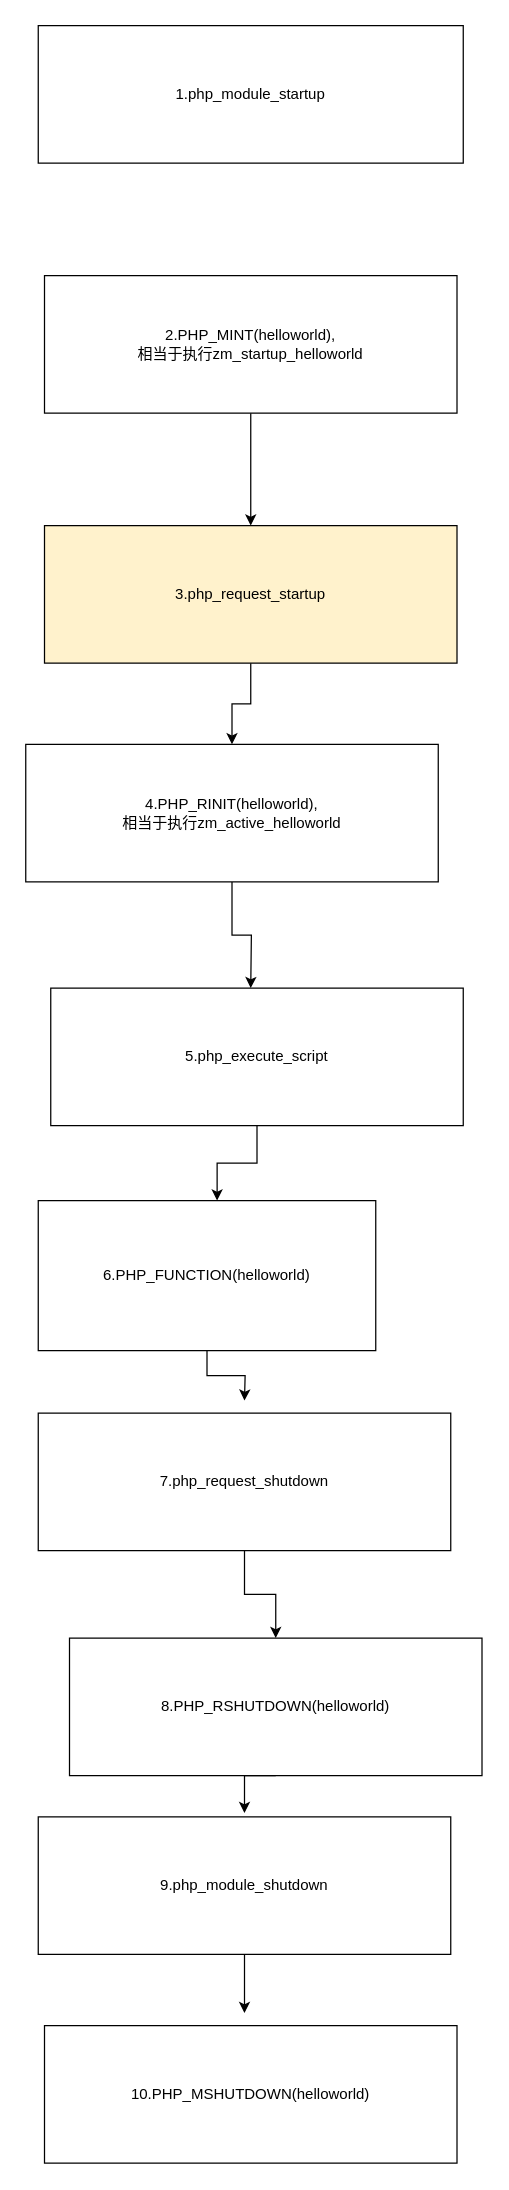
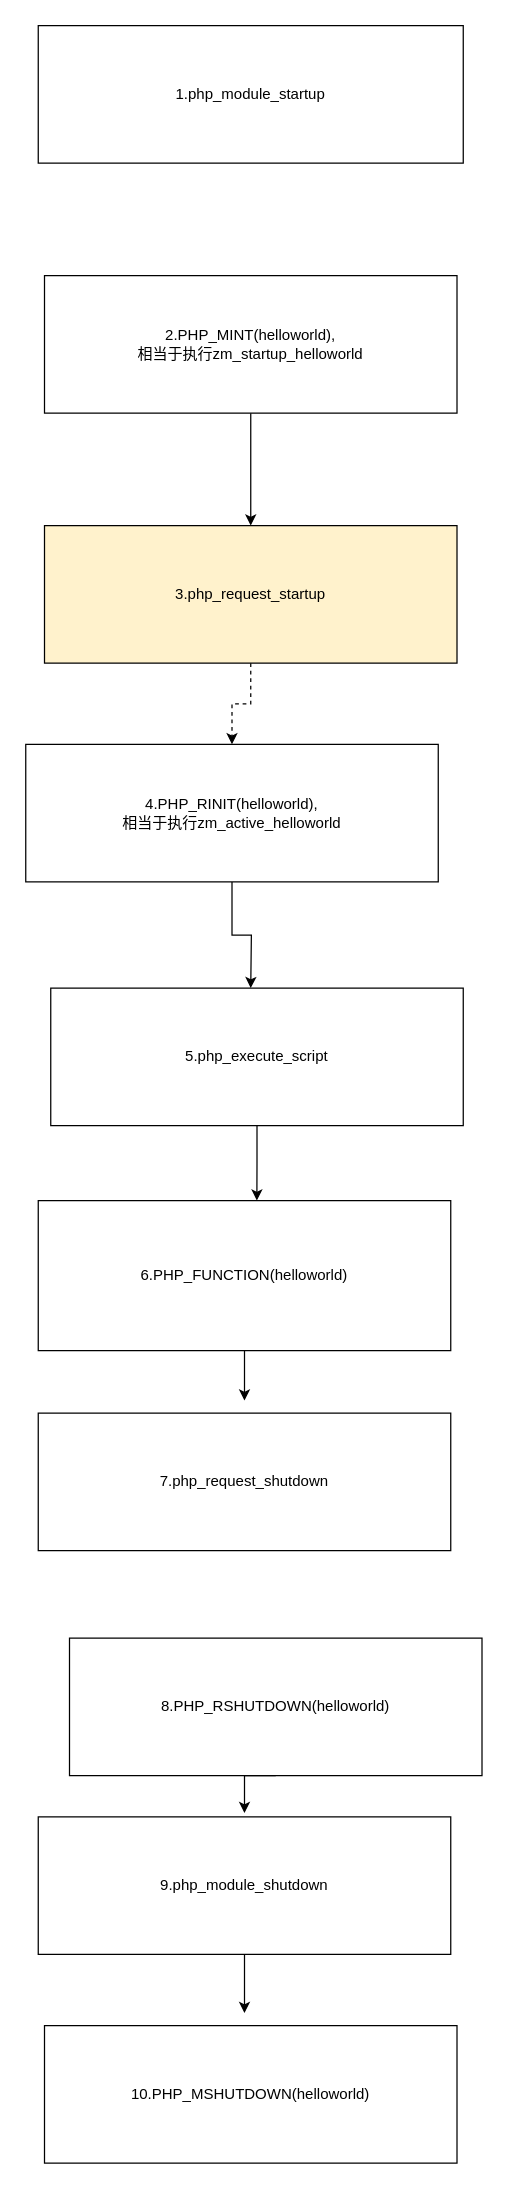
edge "3.php_request_startup" -> "4.PHP_RINIT(helloworld), 相当于执行zm_active_helloworld": style solid -> dashed
node "6.PHP_FUNCTION(helloworld)": size 338x150 -> 413x150
edge "7.php_request_shutdown" -> "8.PHP_RSHUTDOWN(helloworld)": removed
